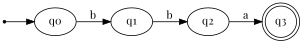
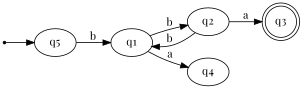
node "q0": label "q0" -> "q5"
edge "q2" -> "q1": added, label "b"
node "q4": added
